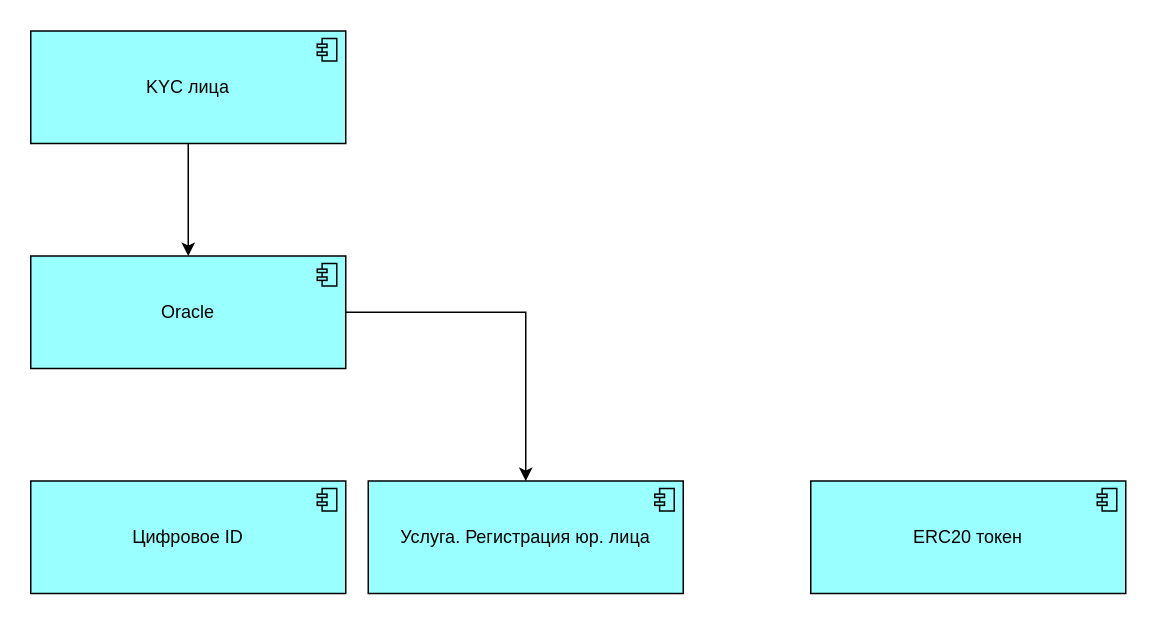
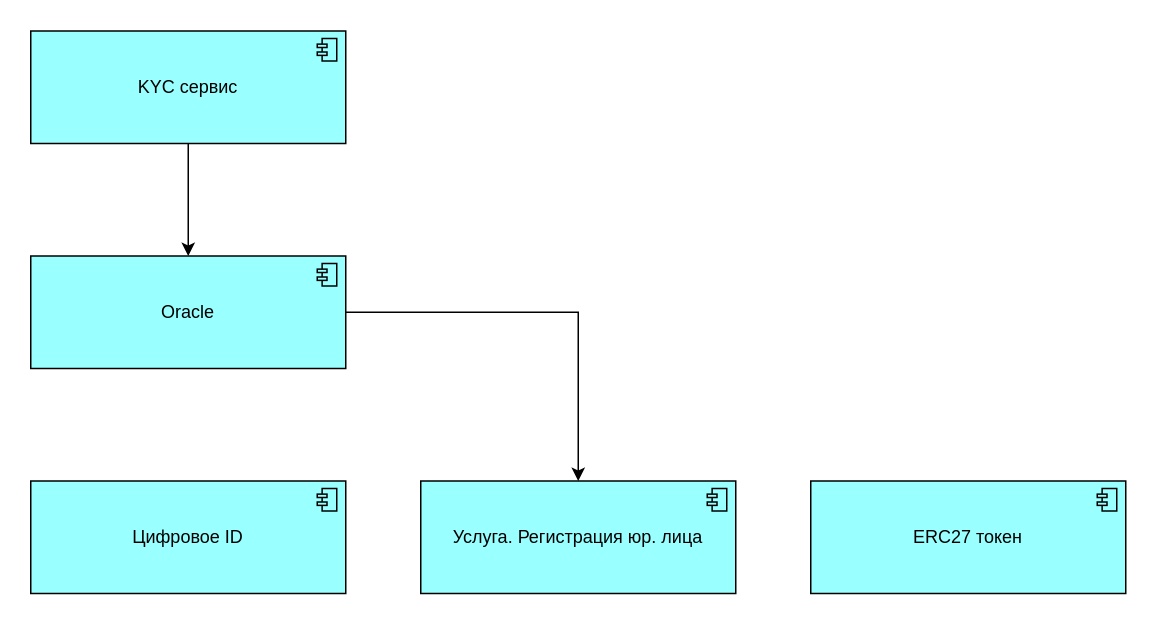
node "KYC лица": label "KYC лица" -> "KYC сервис"
node "Услуга. Регистрация юр. лица": moved (526, 537) -> (578, 537)
node "ERC20 токен": label "ERC20 токен" -> "ERC27 токен"
